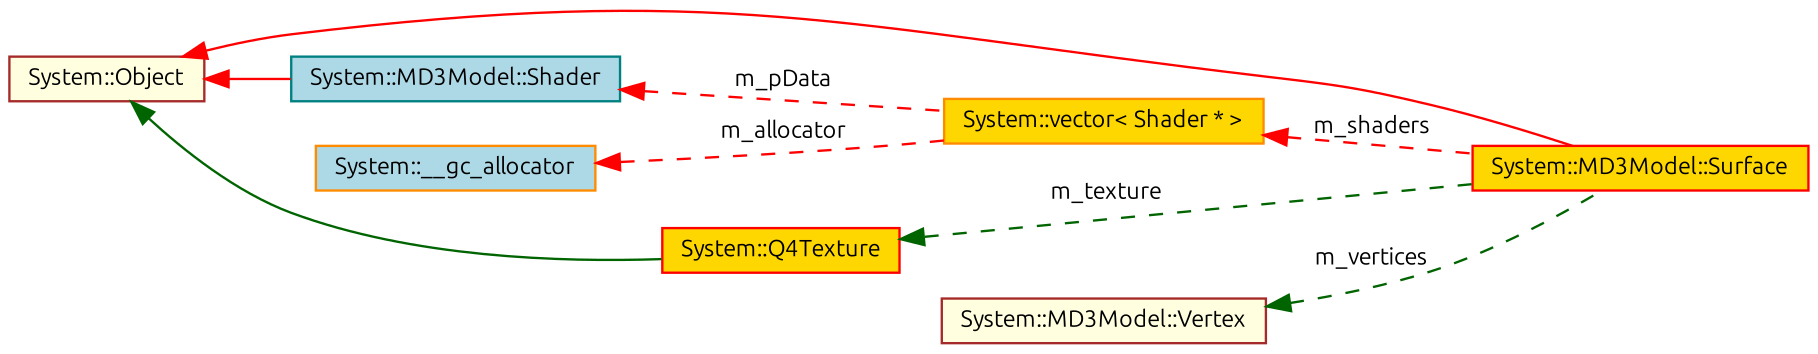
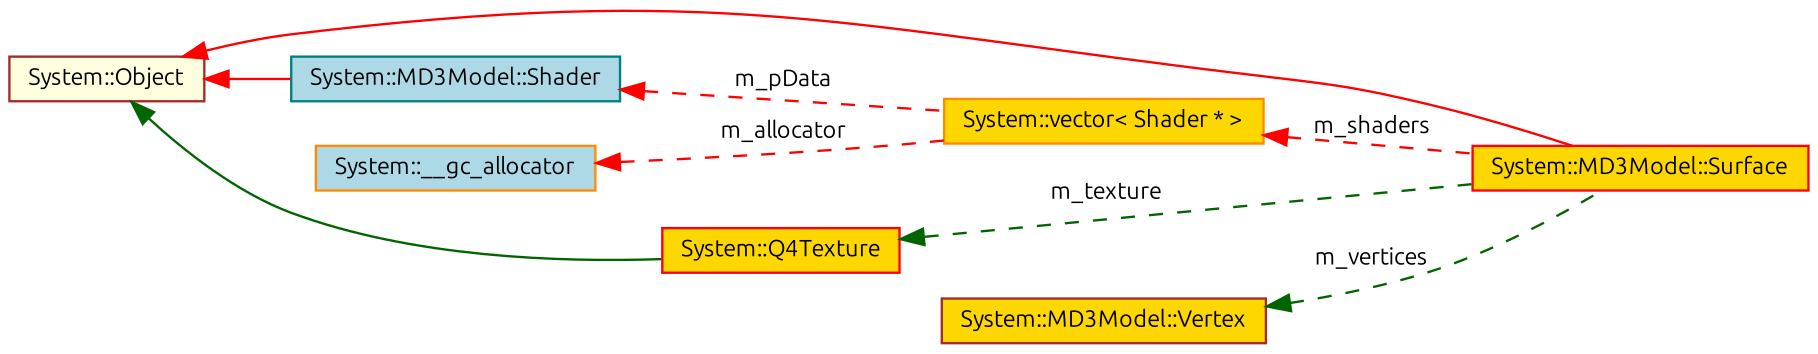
node "System::MD3Model::Vertex": fillcolor lightyellow -> gold
